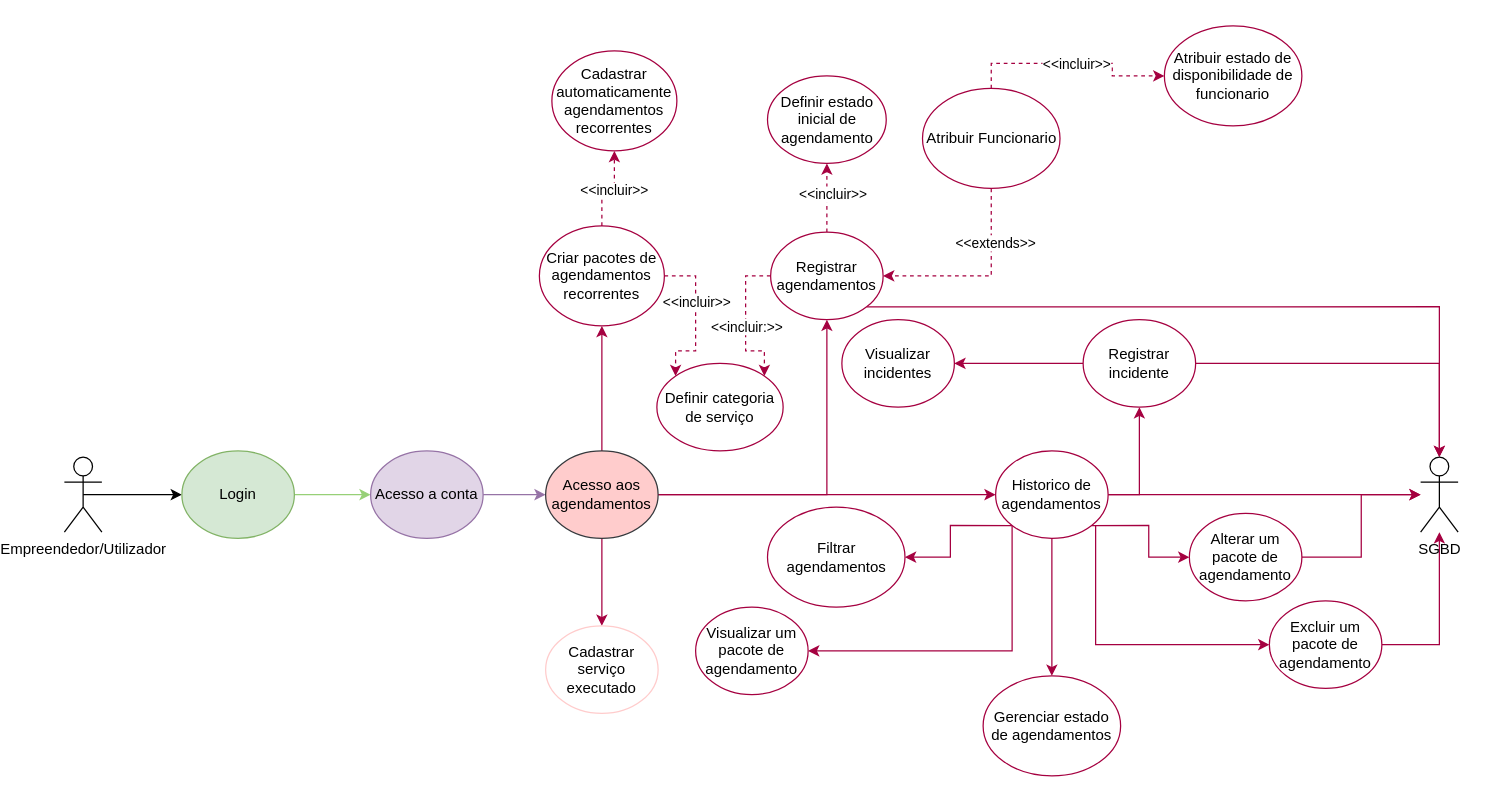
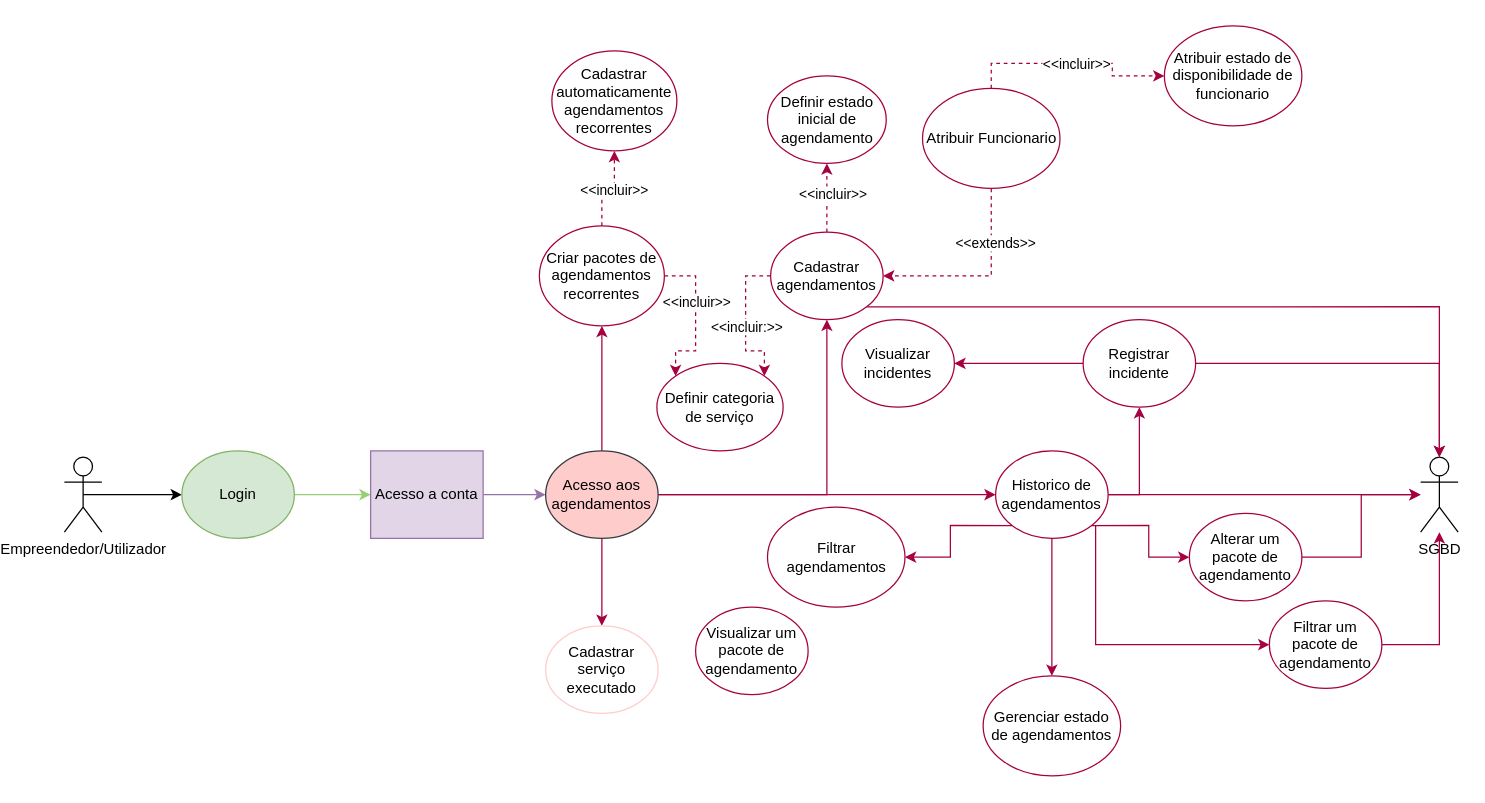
node "Registrar agendamentos": label "Registrar agendamentos" -> "Cadastrar agendamentos"
node "Acesso a conta": shape ellipse -> rectangle
node "Excluir um pacote de agendamento": label "Excluir um pacote de agendamento" -> "Filtrar um pacote de agendamento"
edge "Historico de agendamentos" -> "Visualizar um pacote de agendamento": removed
